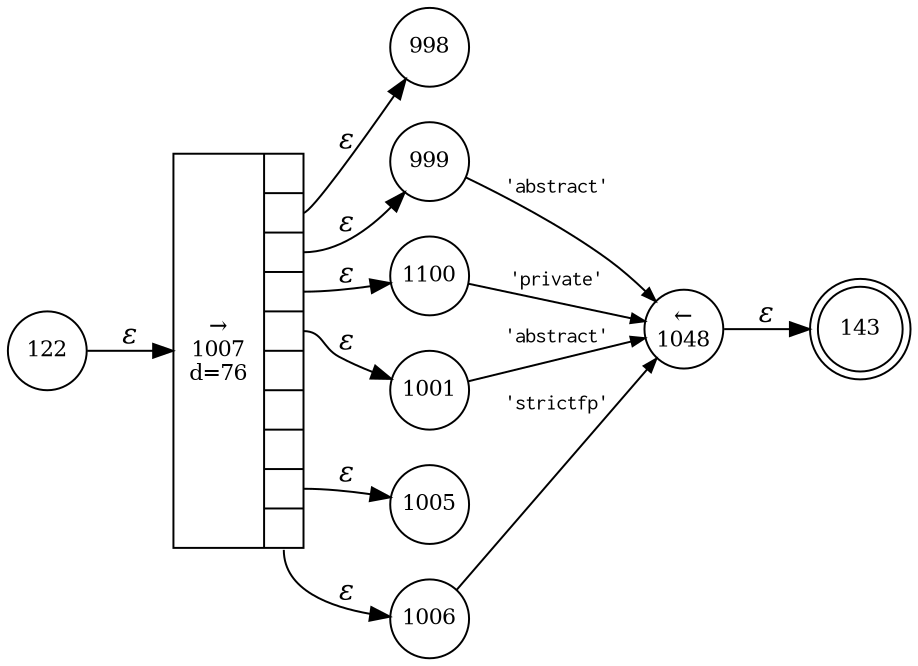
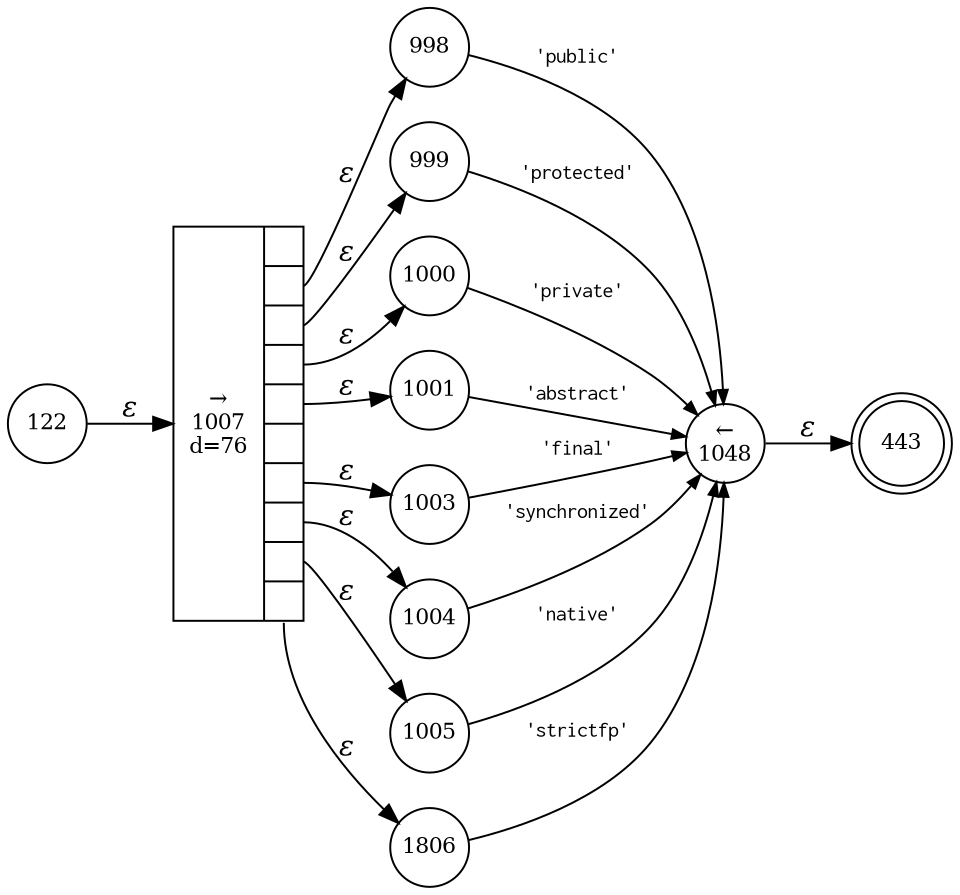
edge "998" -> "← 1048": added, label "'public'"
edge "999" -> "← 1048": label "'abstract'" -> "'protected'"
node "1100": label "1100" -> "1000"
node "143": label "143" -> "443"
node "1003": added
node "1006": label "1006" -> "1806"
node "1004": added
edge "1005" -> "← 1048": added, label "'native'"
